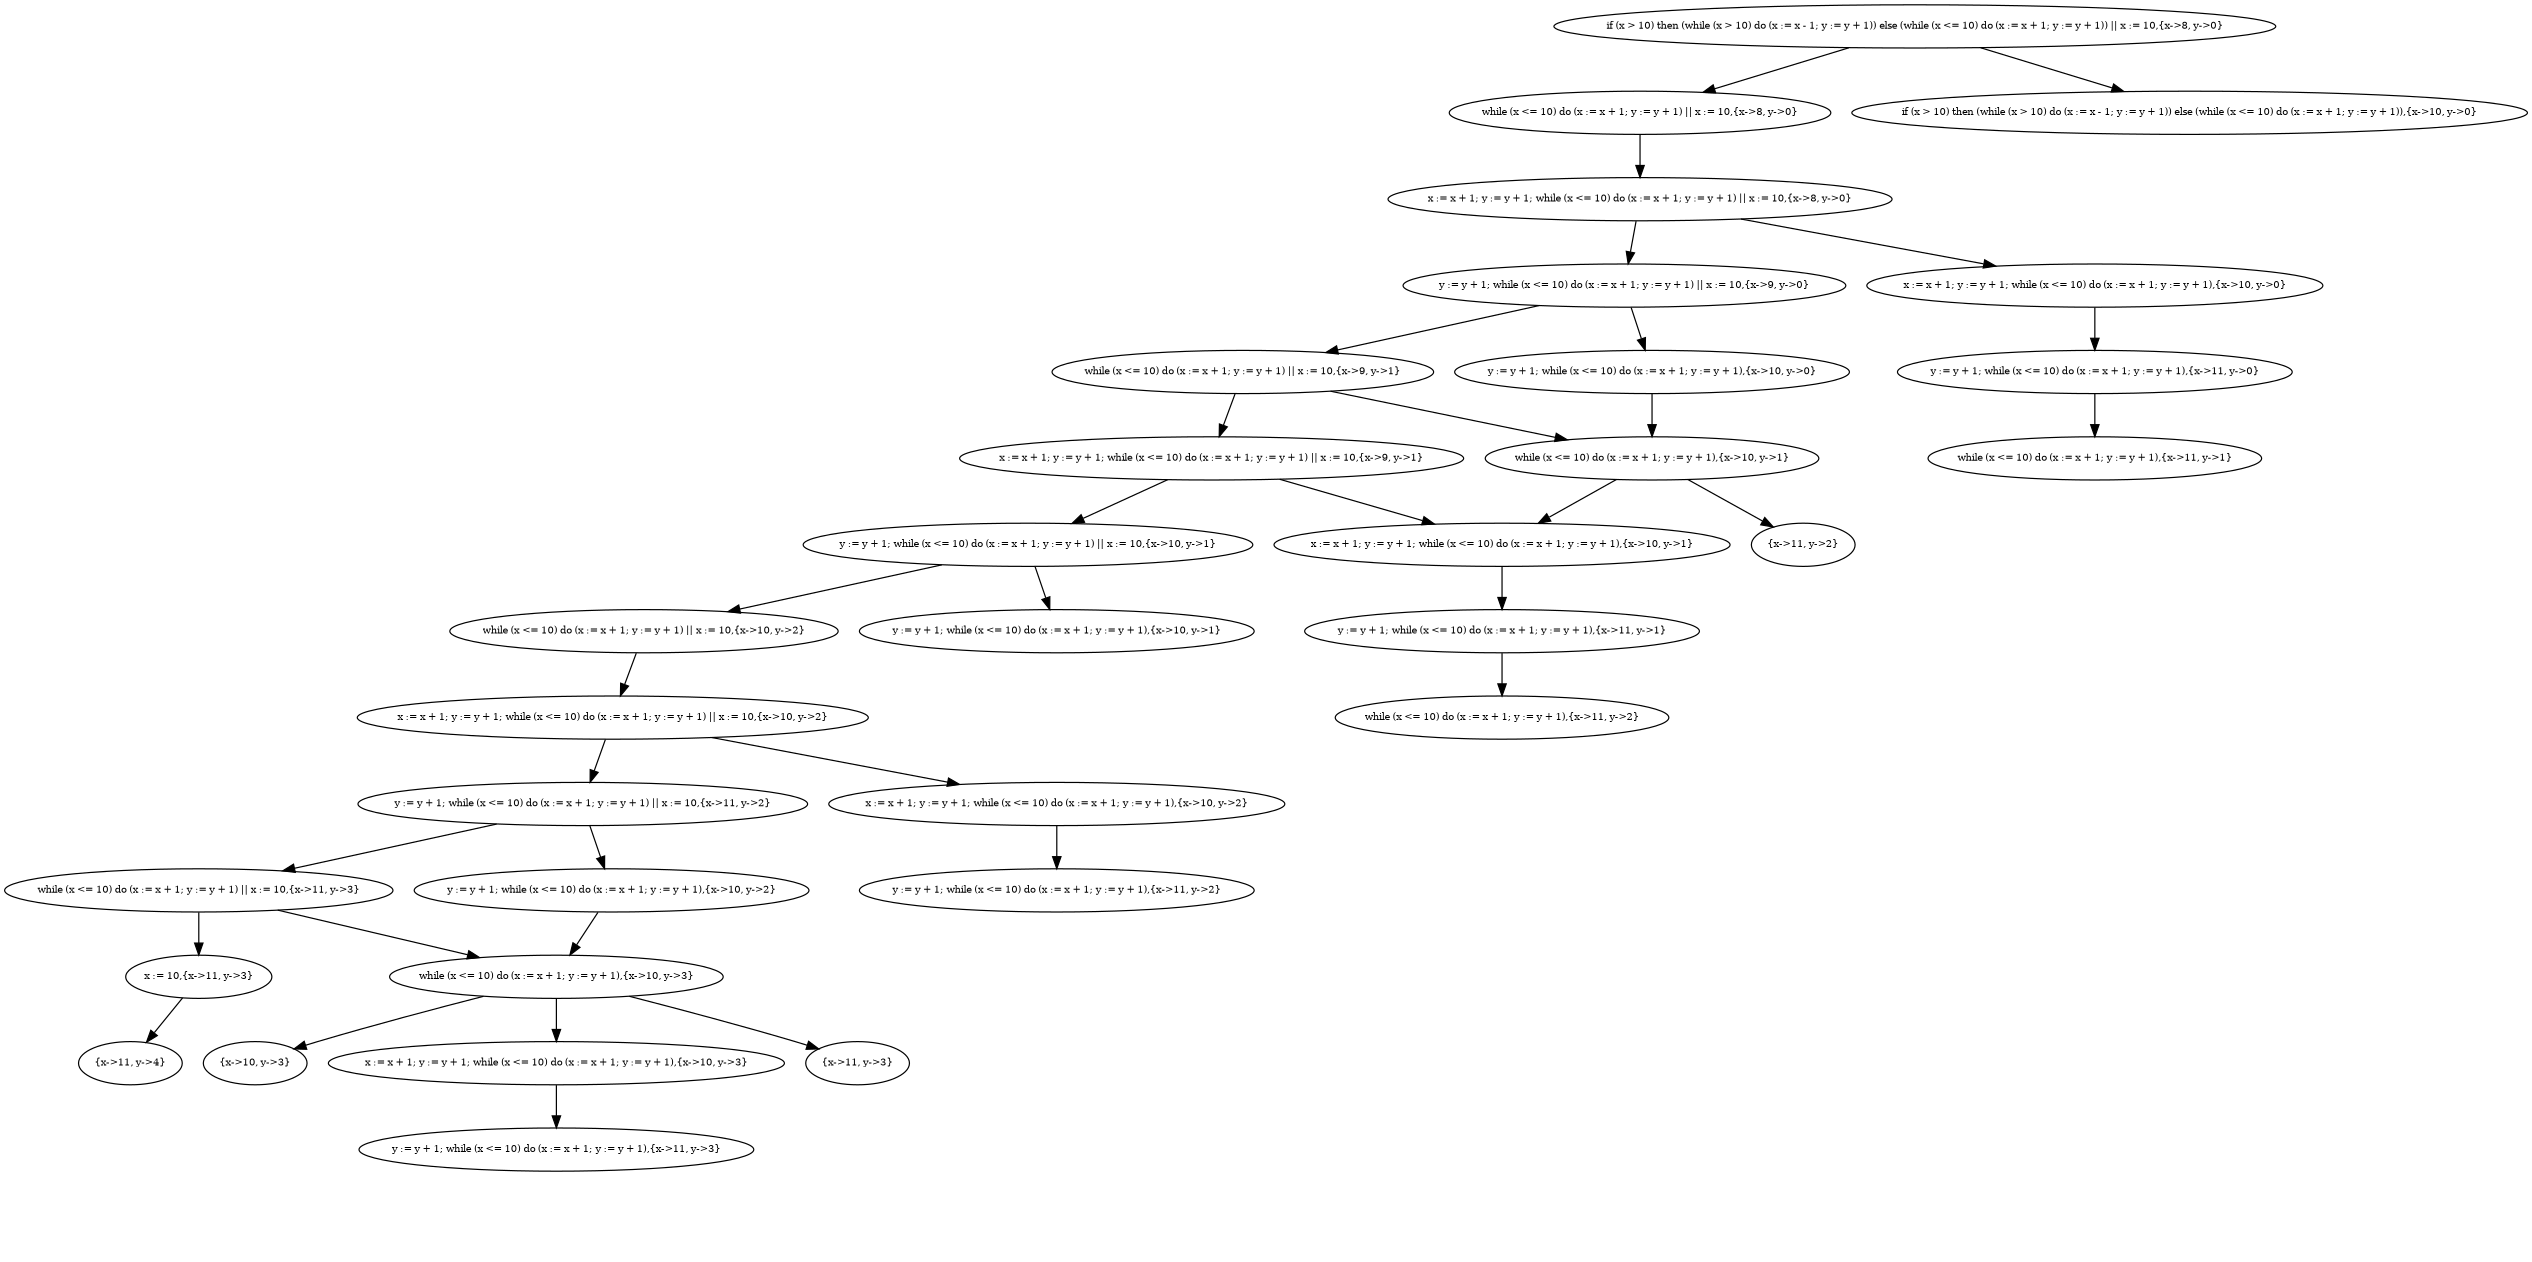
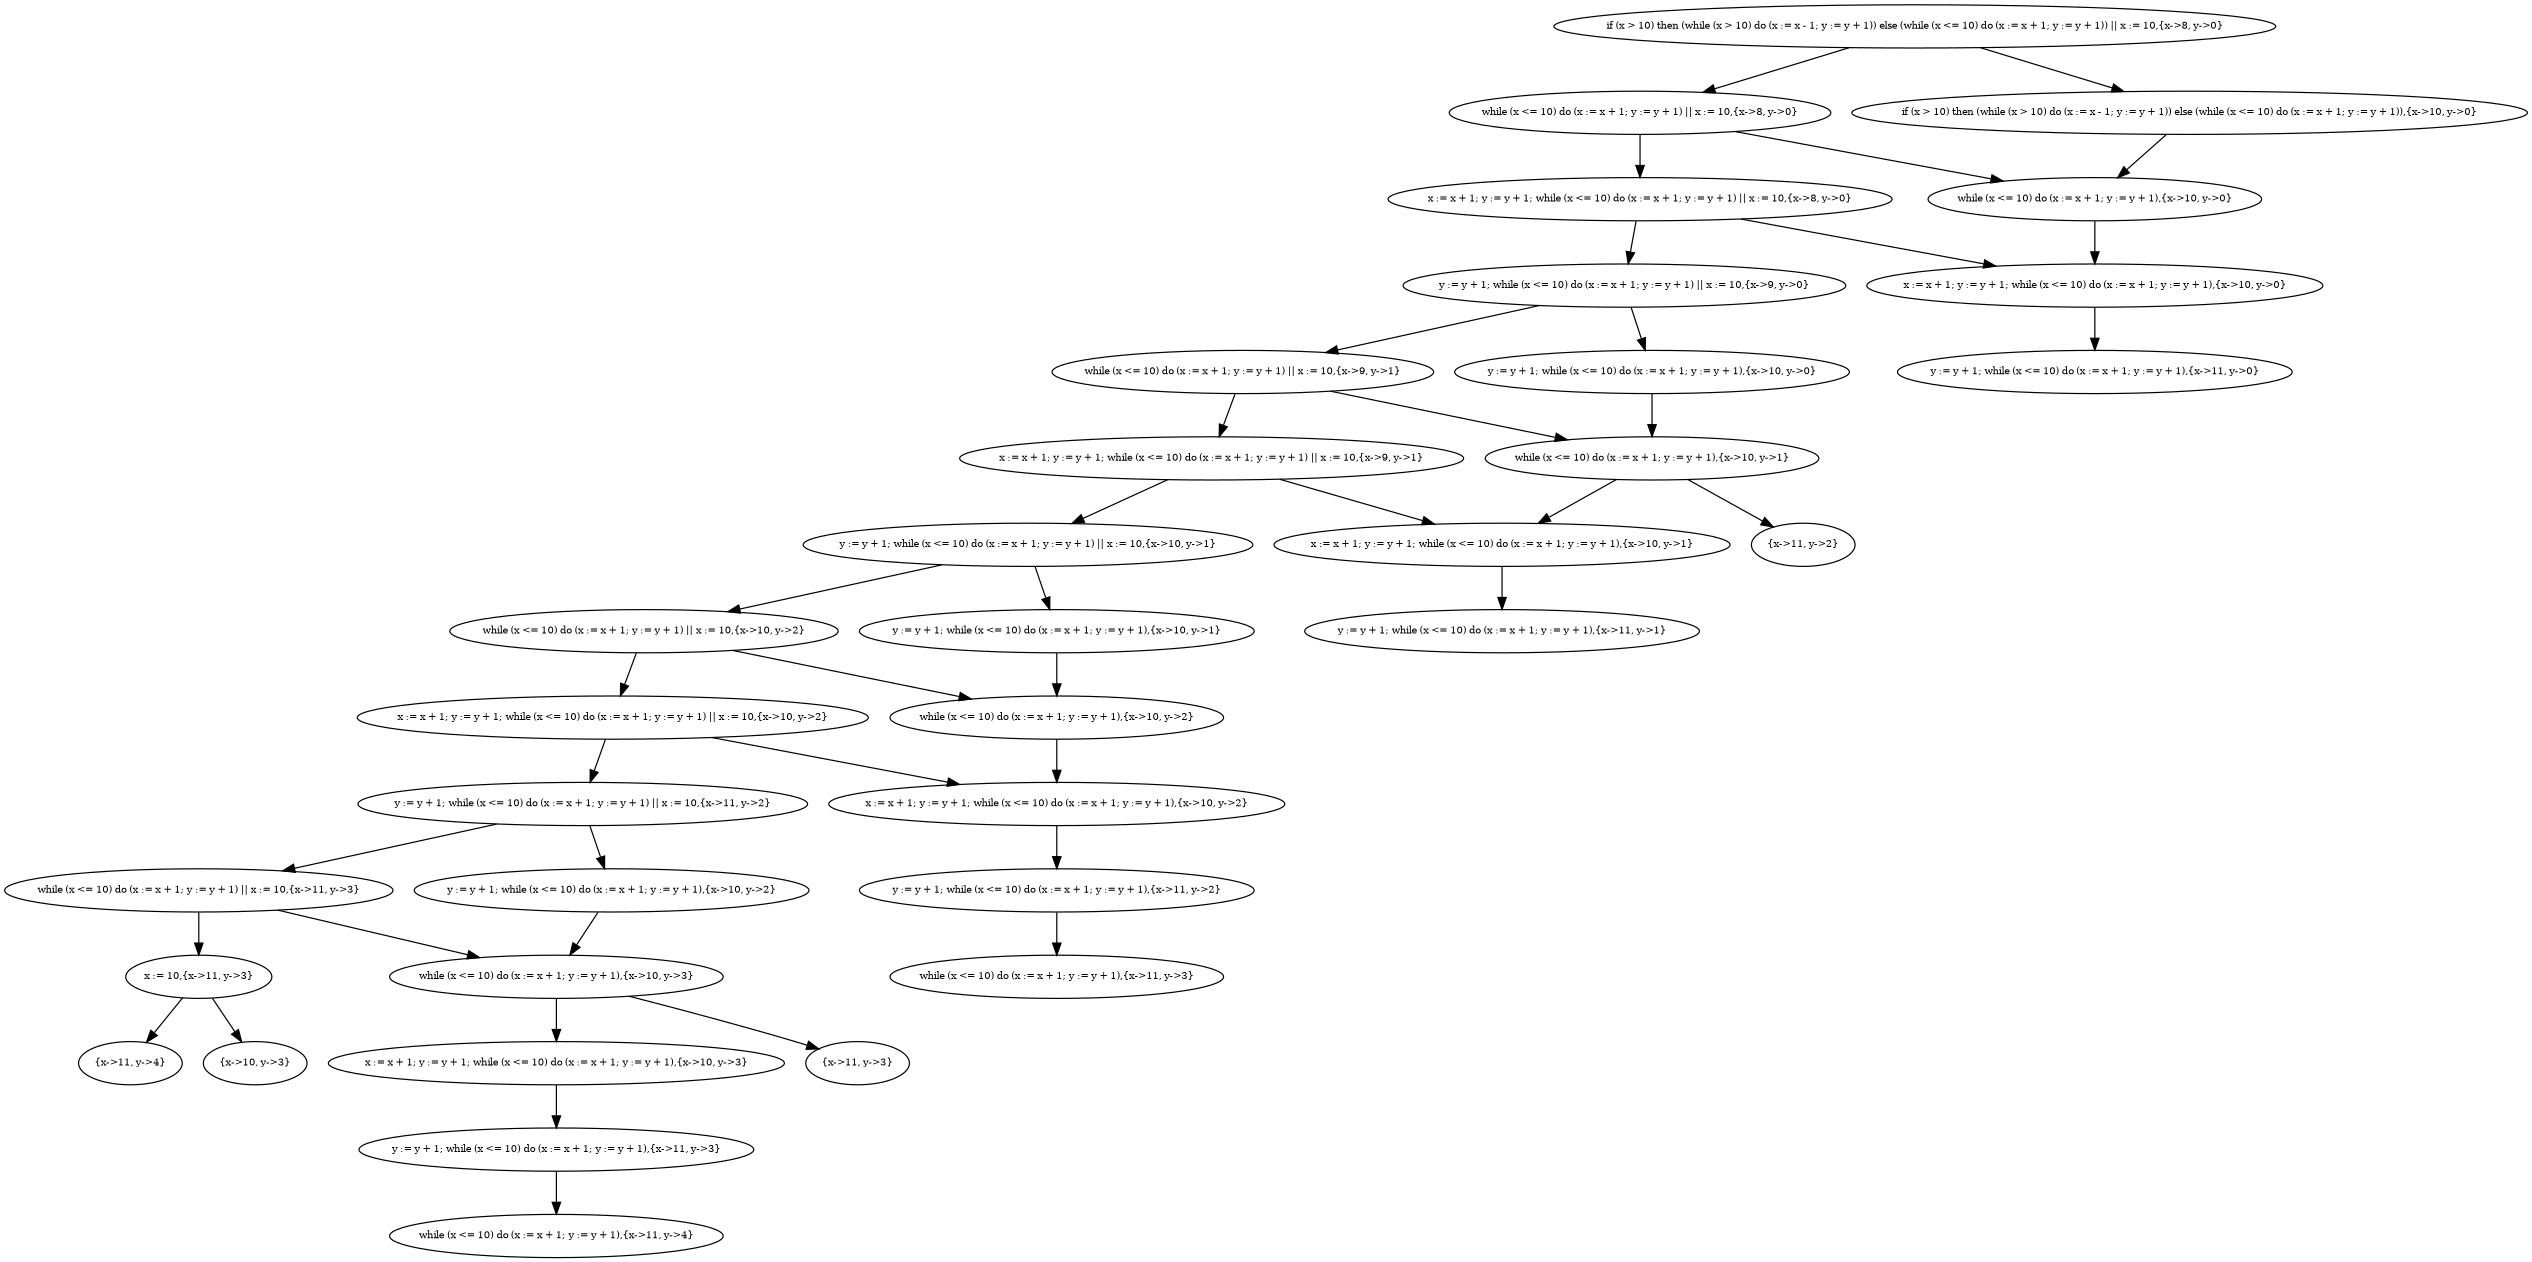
node "while (x <= 10) do (x := x + 1; y := y + 1),{x->10, y->0}": added
node "while (x <= 10) do (x := x + 1; y := y + 1),{x->11, y->1}": removed
node "while (x <= 10) do (x := x + 1; y := y + 1),{x->10, y->2}": added
node "while (x <= 10) do (x := x + 1; y := y + 1),{x->11, y->2}": removed
node "while (x <= 10) do (x := x + 1; y := y + 1),{x->11, y->3}": added
edge "while (x <= 10) do (x := x + 1; y := y + 1),{x->10, y->3}" -> "{x->10, y->3}": now "x := 10,{x->11, y->3}" -> "{x->10, y->3}"
node "while (x <= 10) do (x := x + 1; y := y + 1),{x->11, y->4}": added
